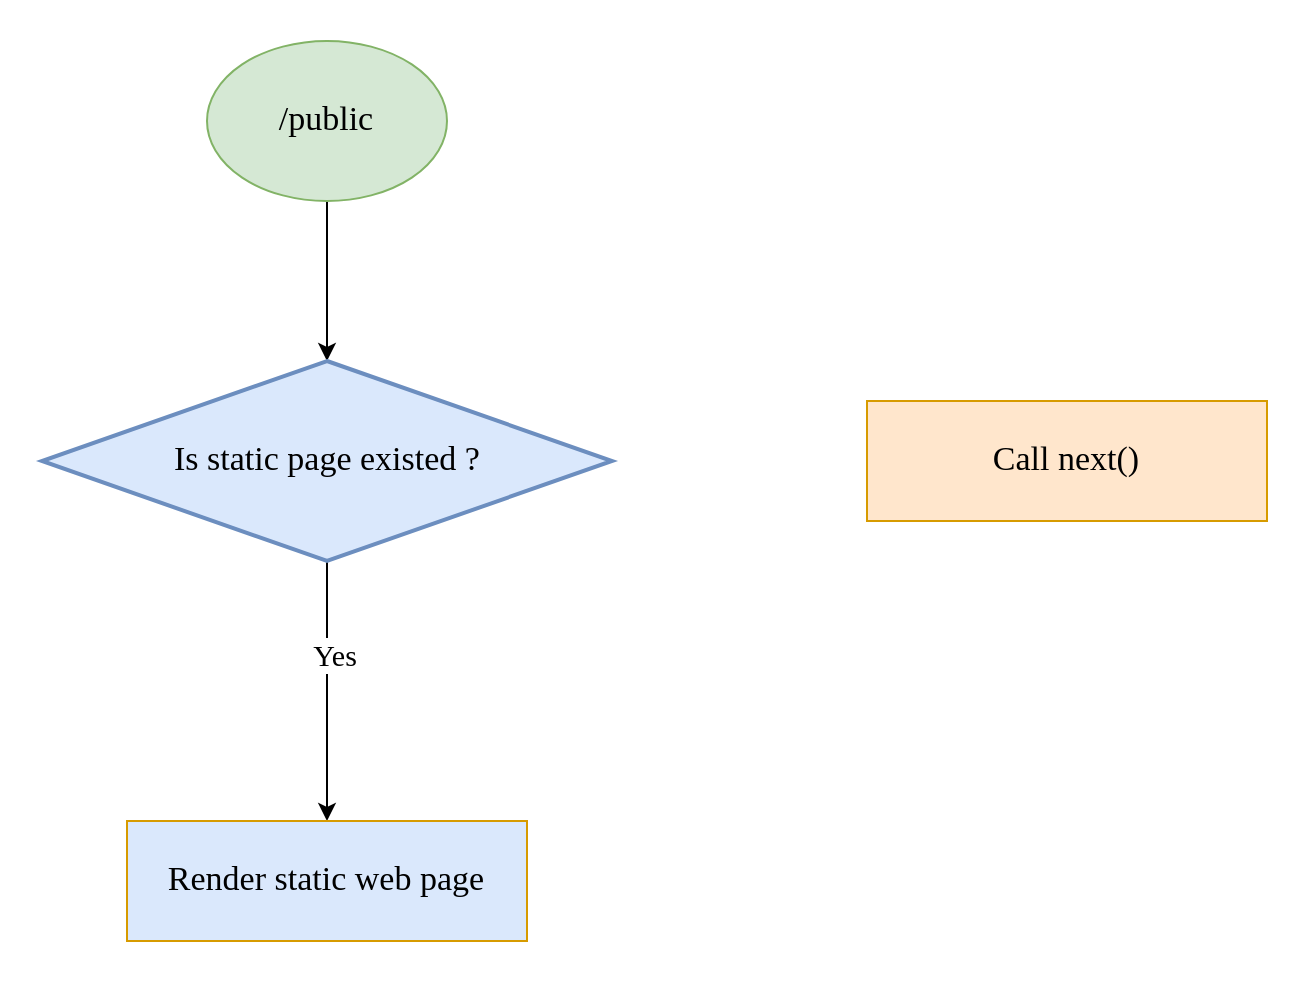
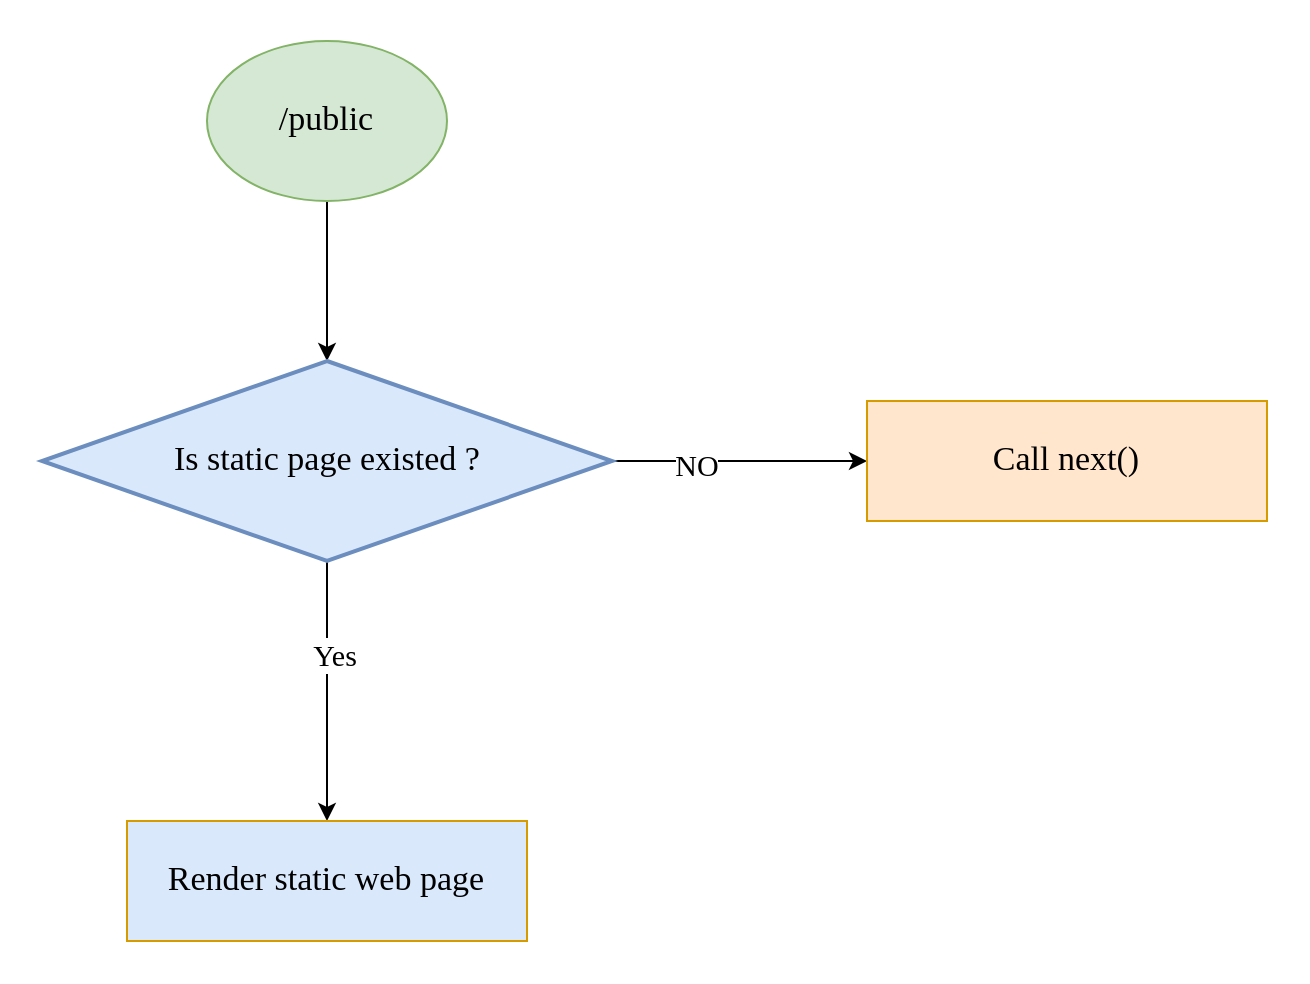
edge "Is static page existed ?" -> "Call next()": added, label "NO"
